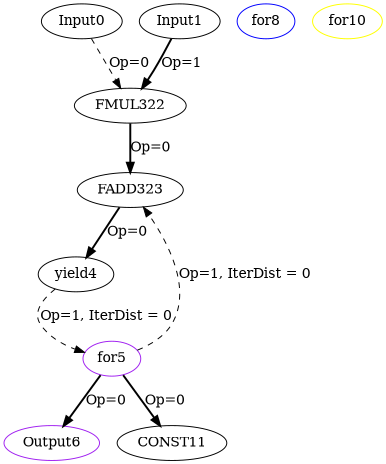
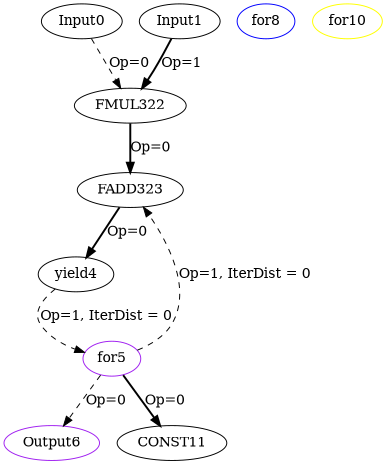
edge "for5" -> "Output6": style bold -> dashed
